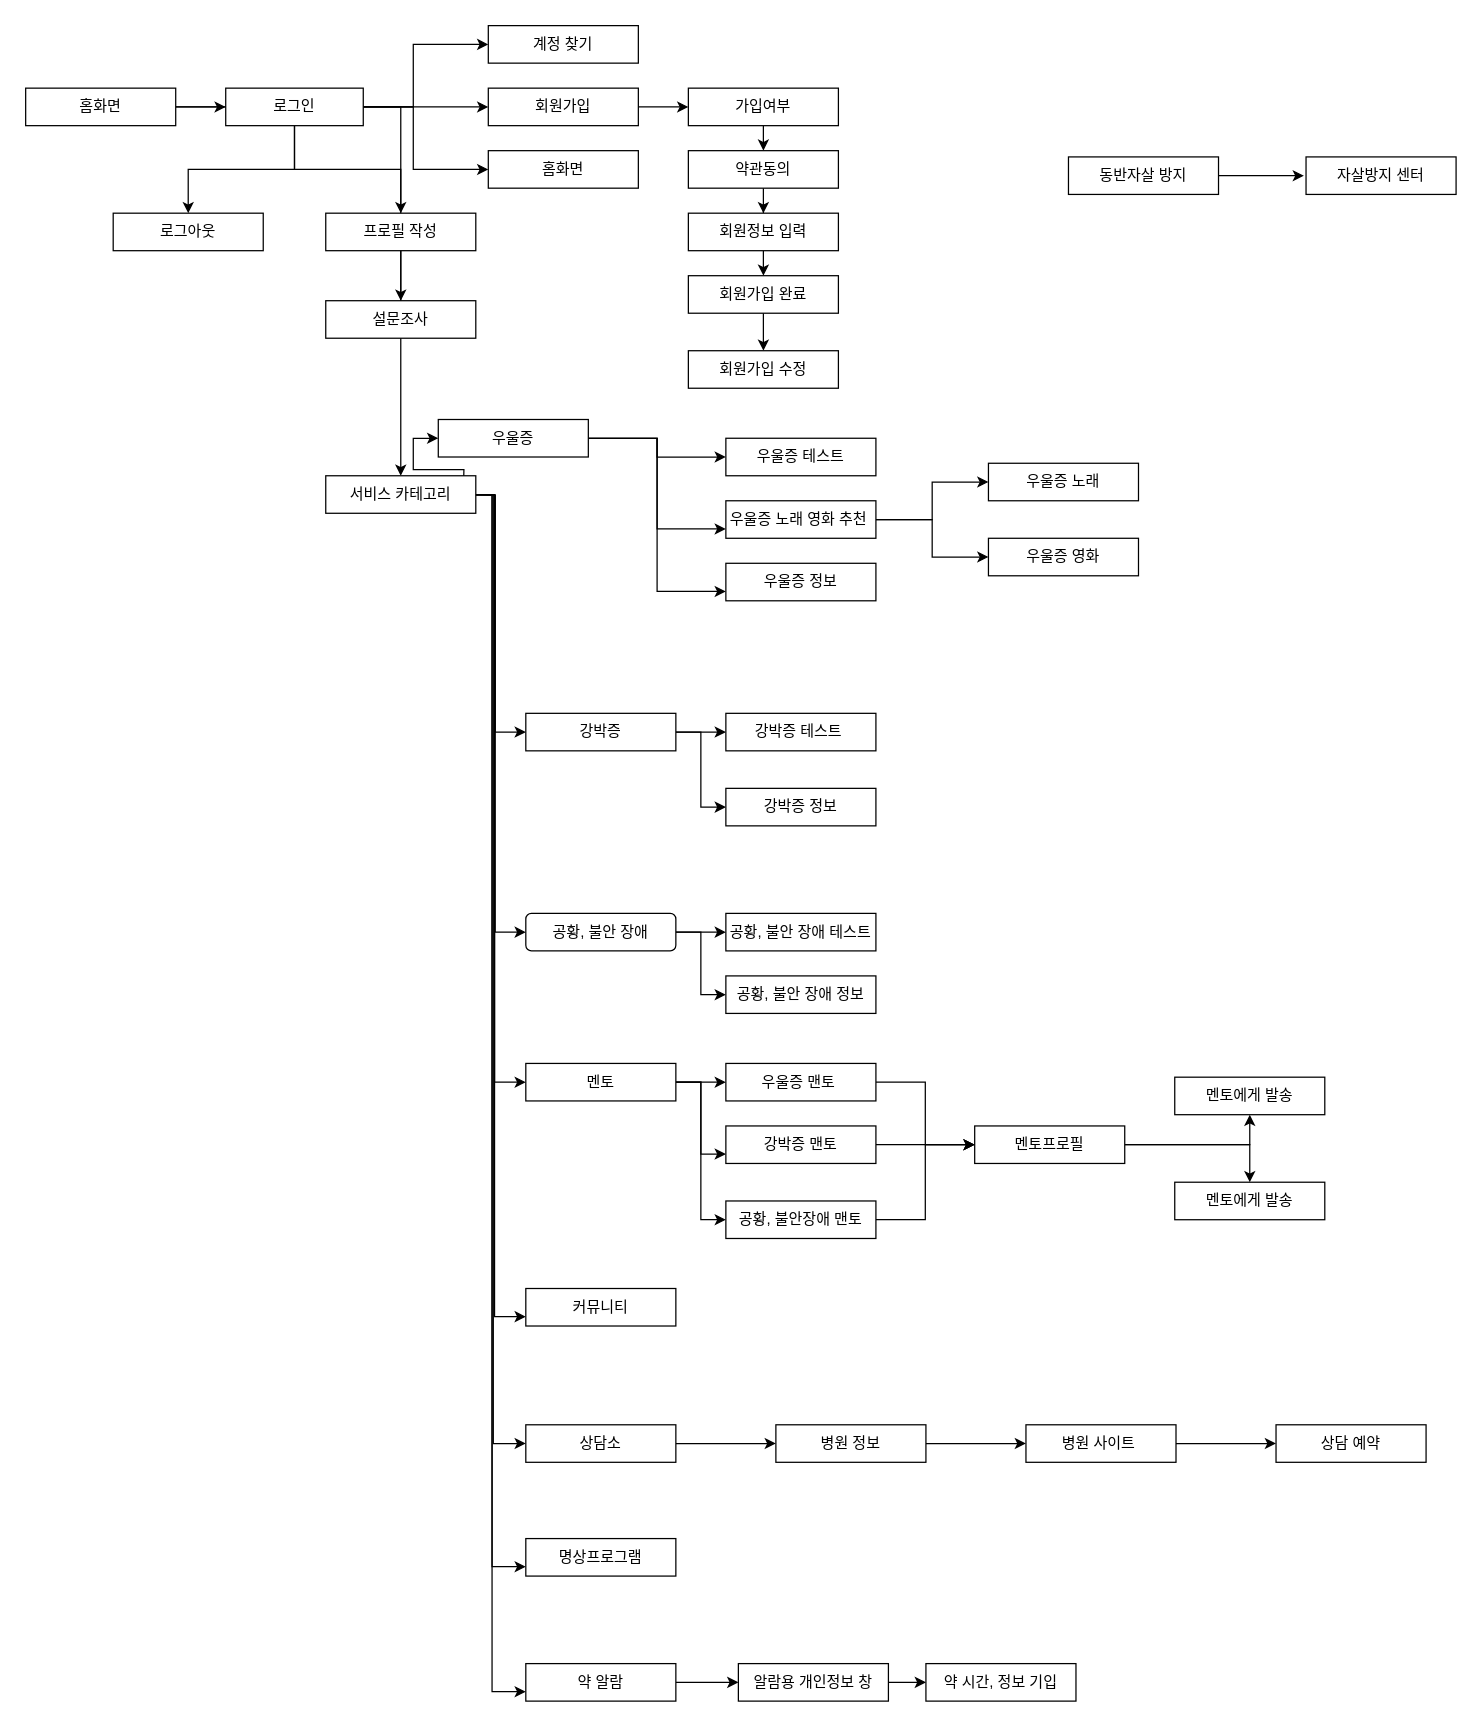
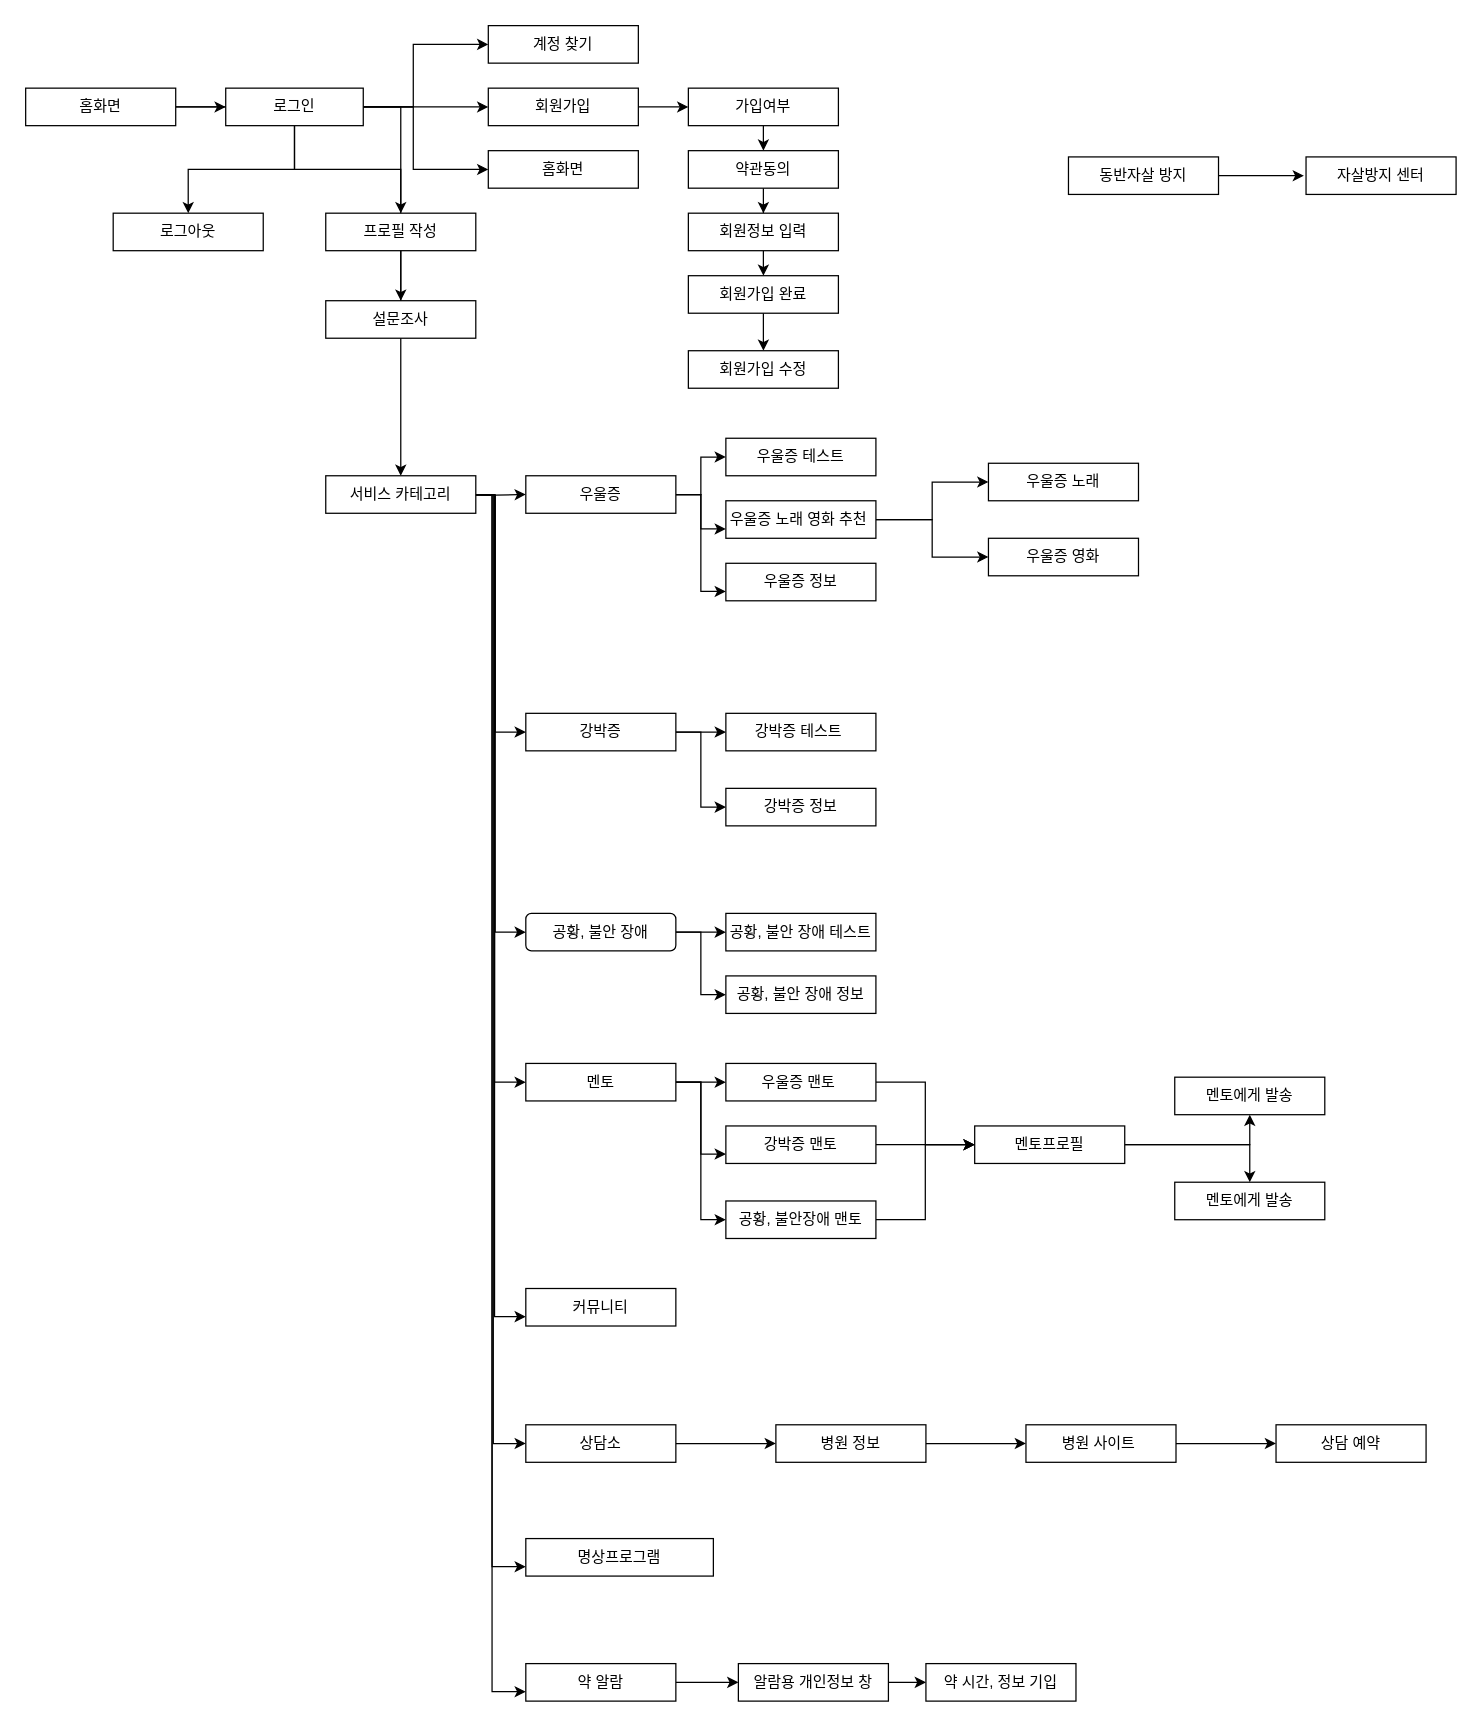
node "우울증": moved (513, 438) -> (601, 494)
node "명상프로그램": size 150x38 -> 188x38
